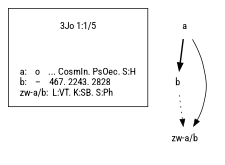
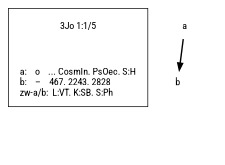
node "zw-a/b": removed
